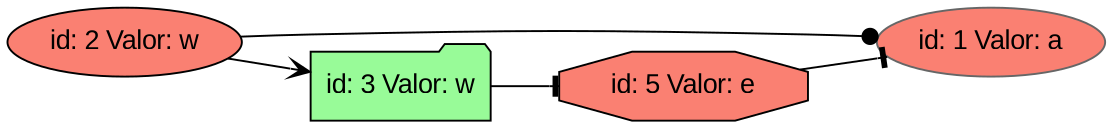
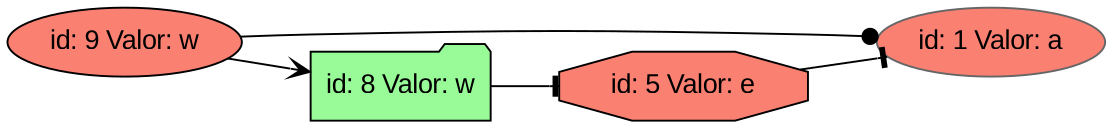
node "id: 2 Valor: w": label "id: 2 Valor: w" -> "id: 9 Valor: w"
node "id: 3 Valor: w": label "id: 3 Valor: w" -> "id: 8 Valor: w"
